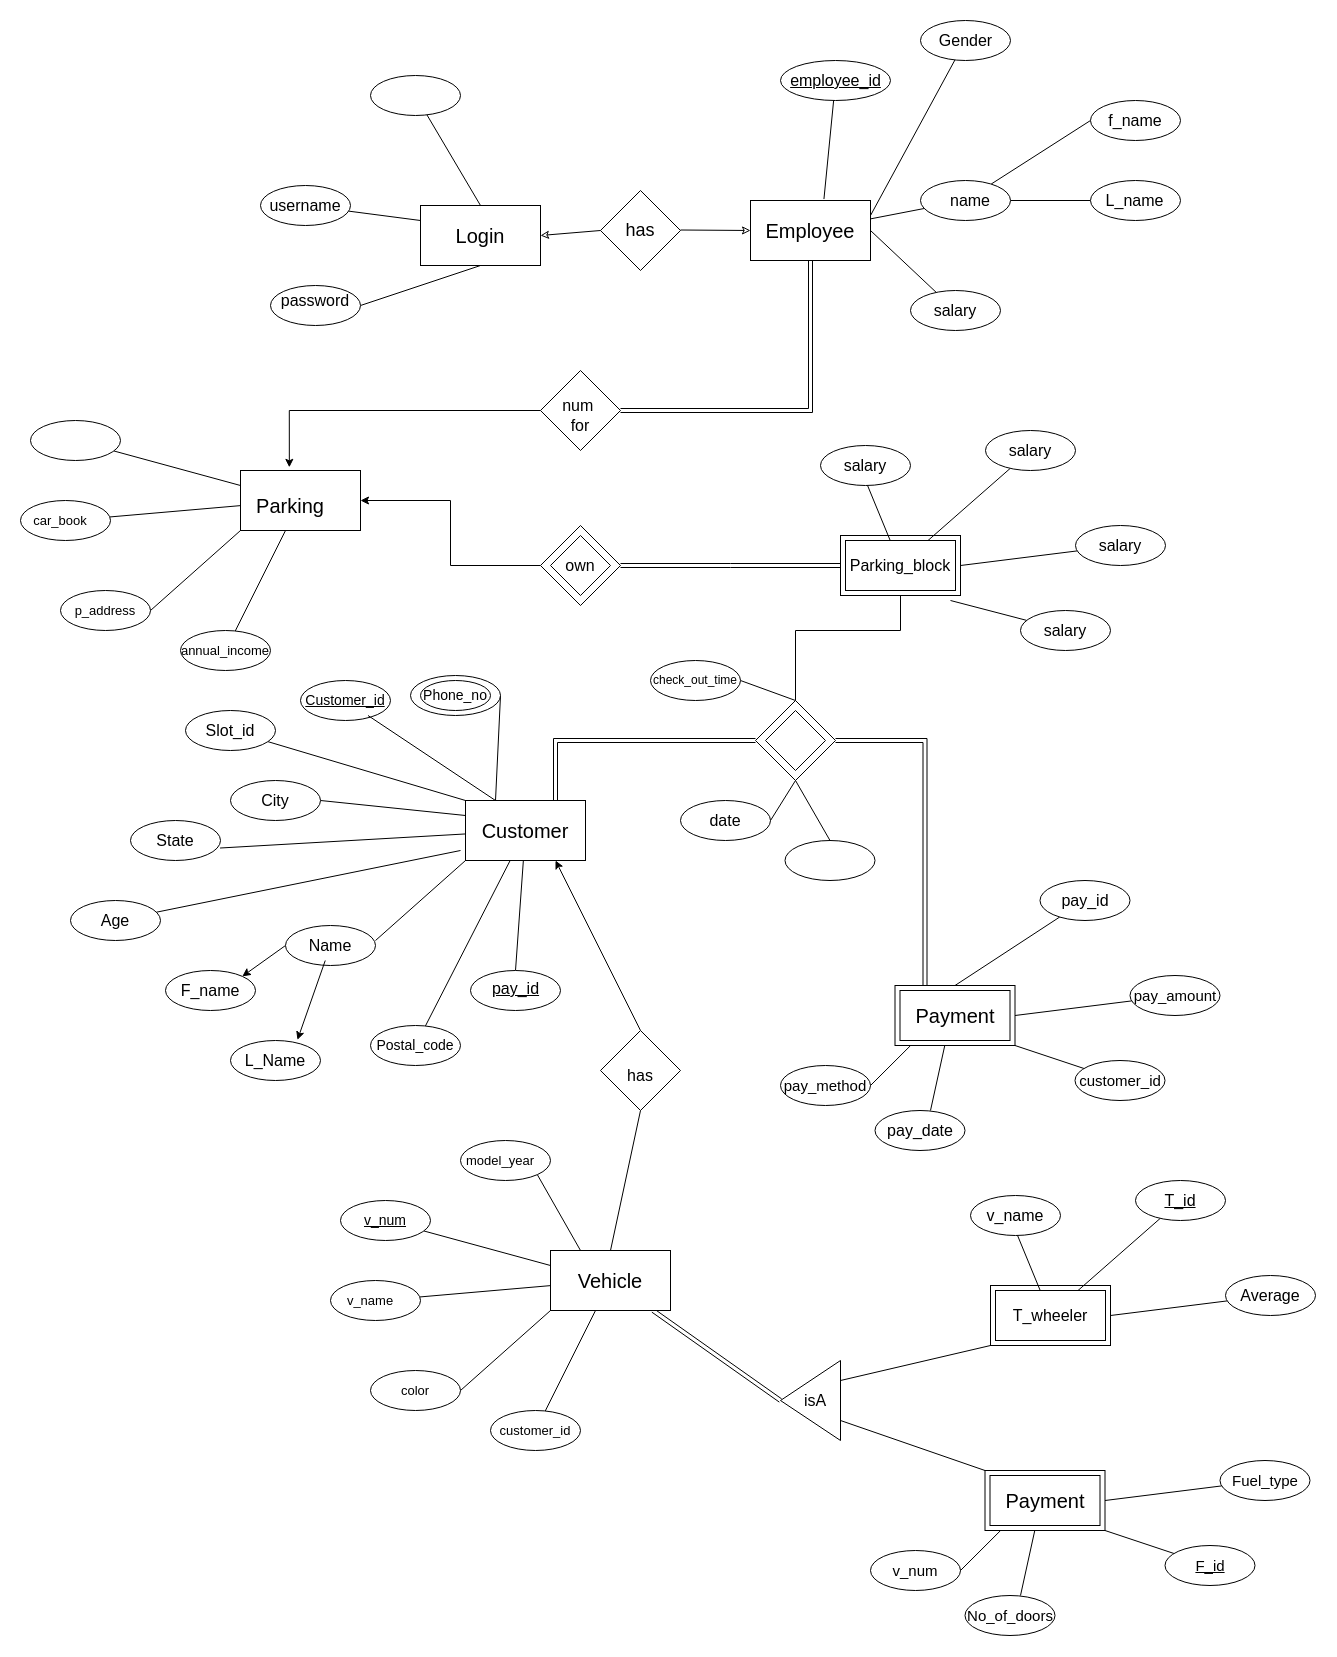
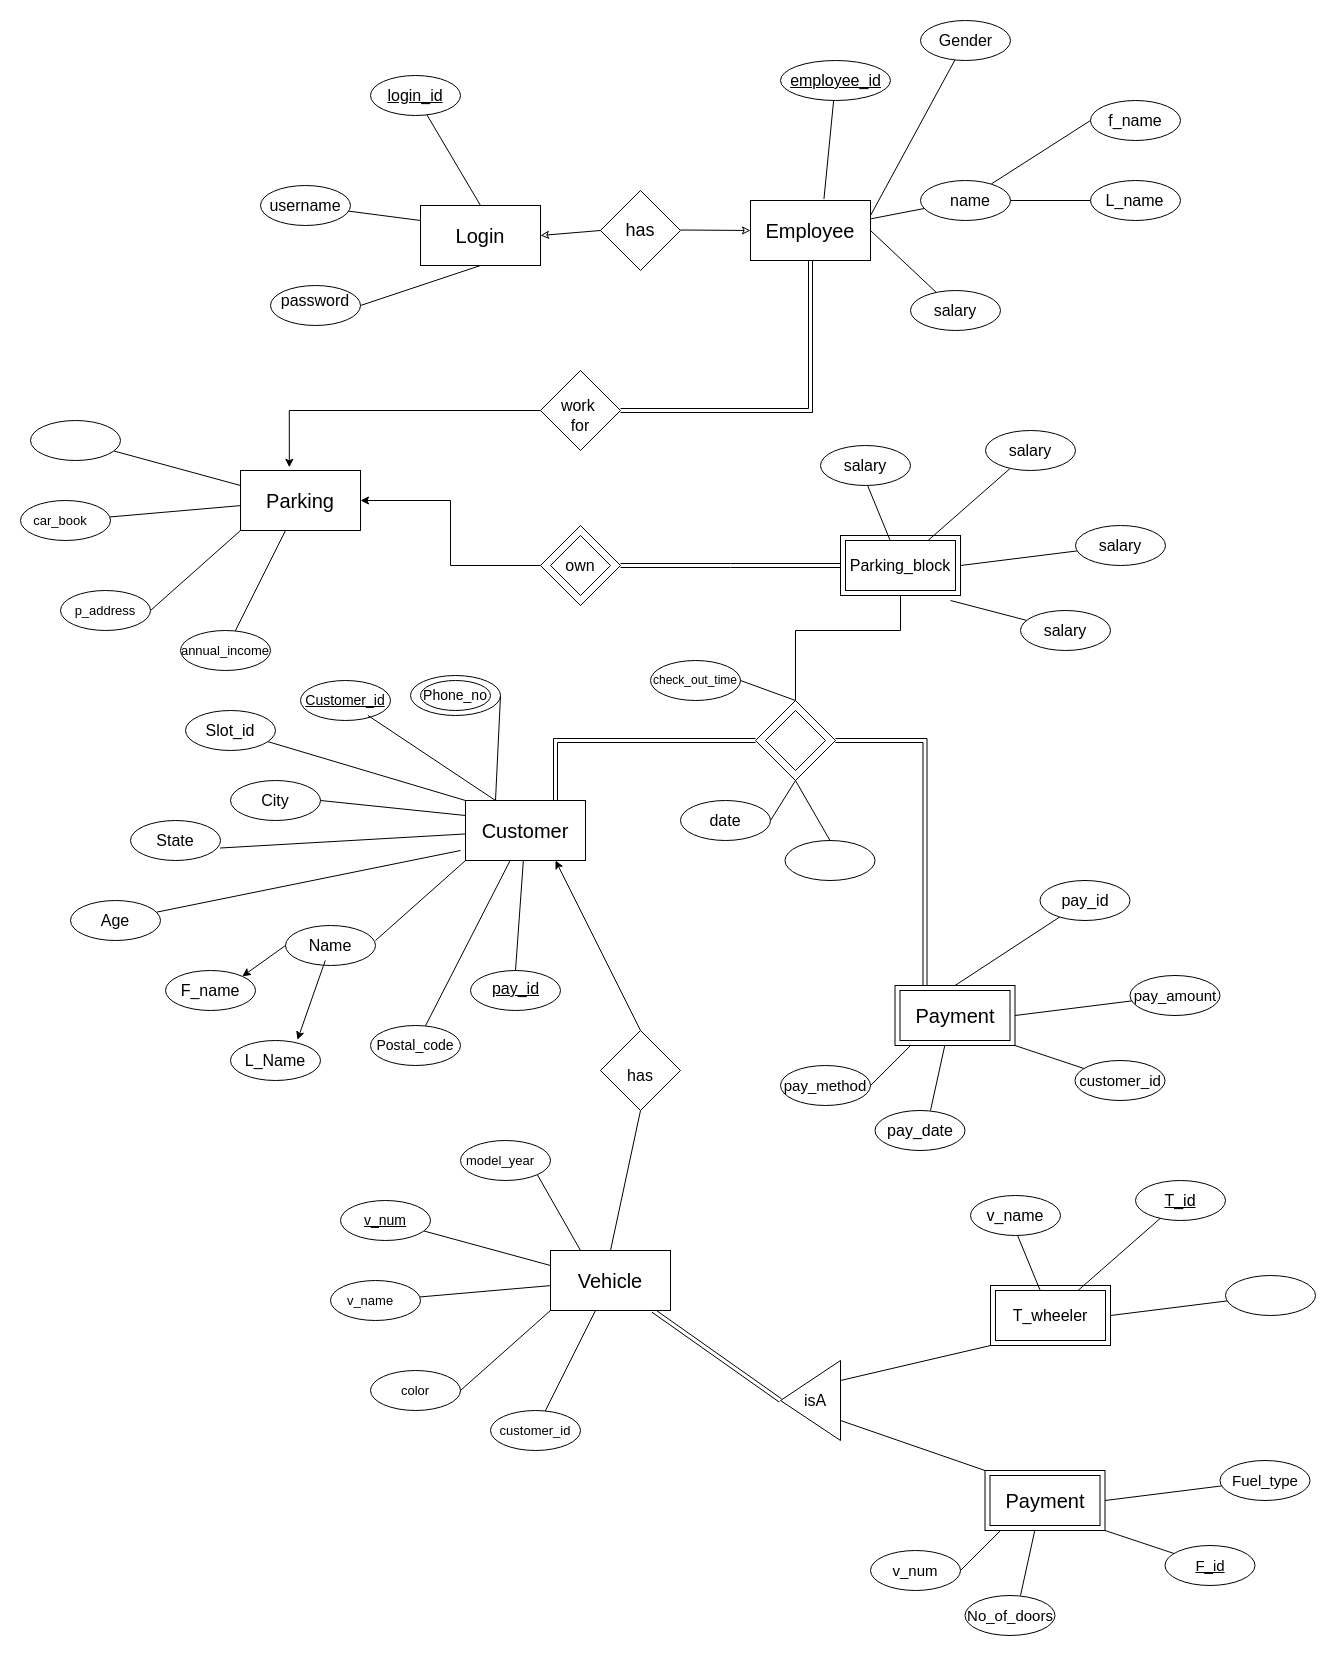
node "login_id": added
node "num for": label "num for" -> "work for"
node "Parking": moved (291, 506) -> (301, 501)
node "Average": removed
